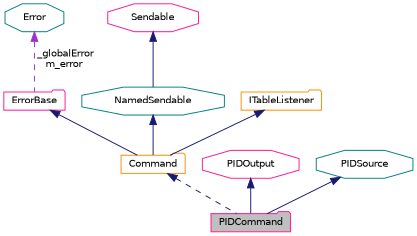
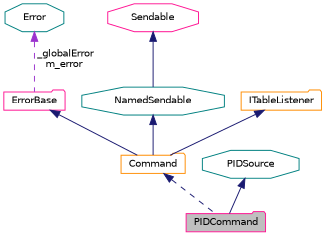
node "PIDOutput": removed
